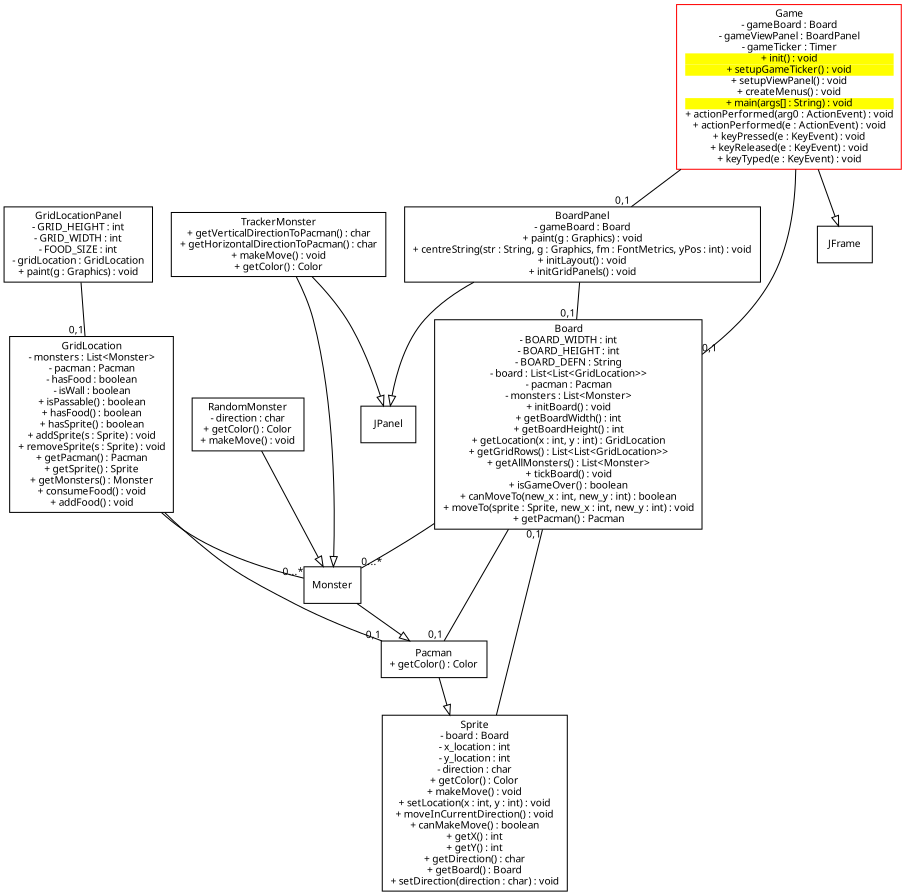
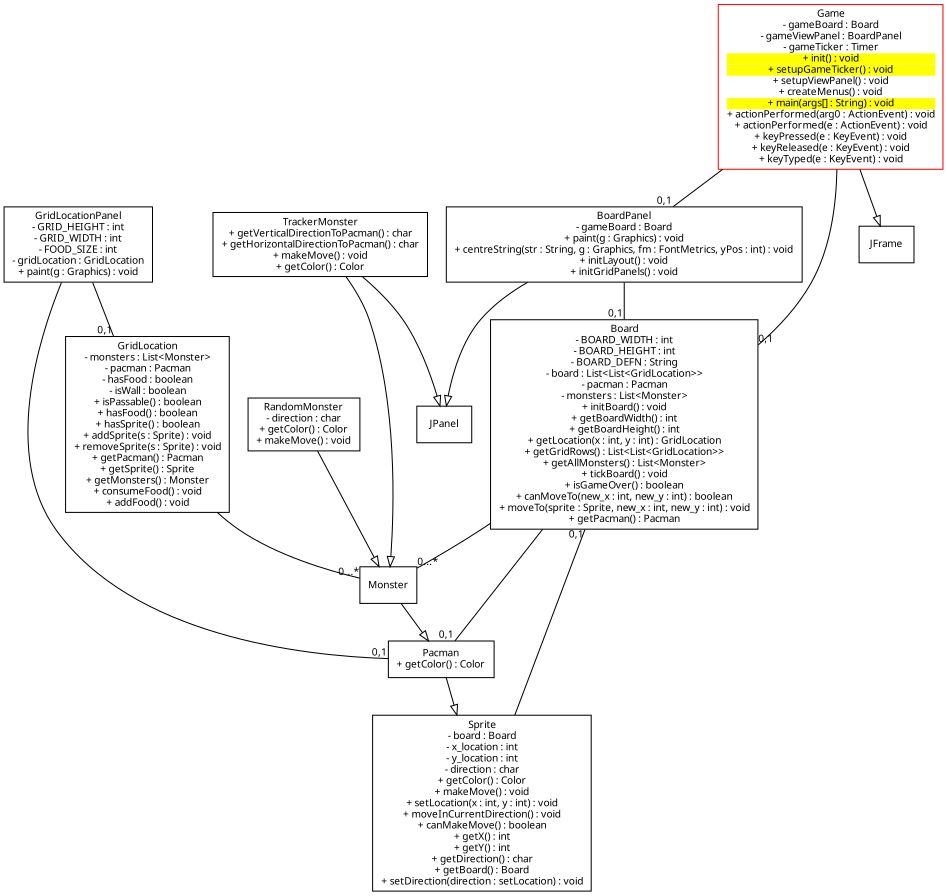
edge "GridLocation" -- "Pacman": now "GridLocationPanel" -- "Pacman"
node "Sprite": text "+ setDirection(direction : char) : void" -> "+ setDirection(direction : setLocation) : void"
